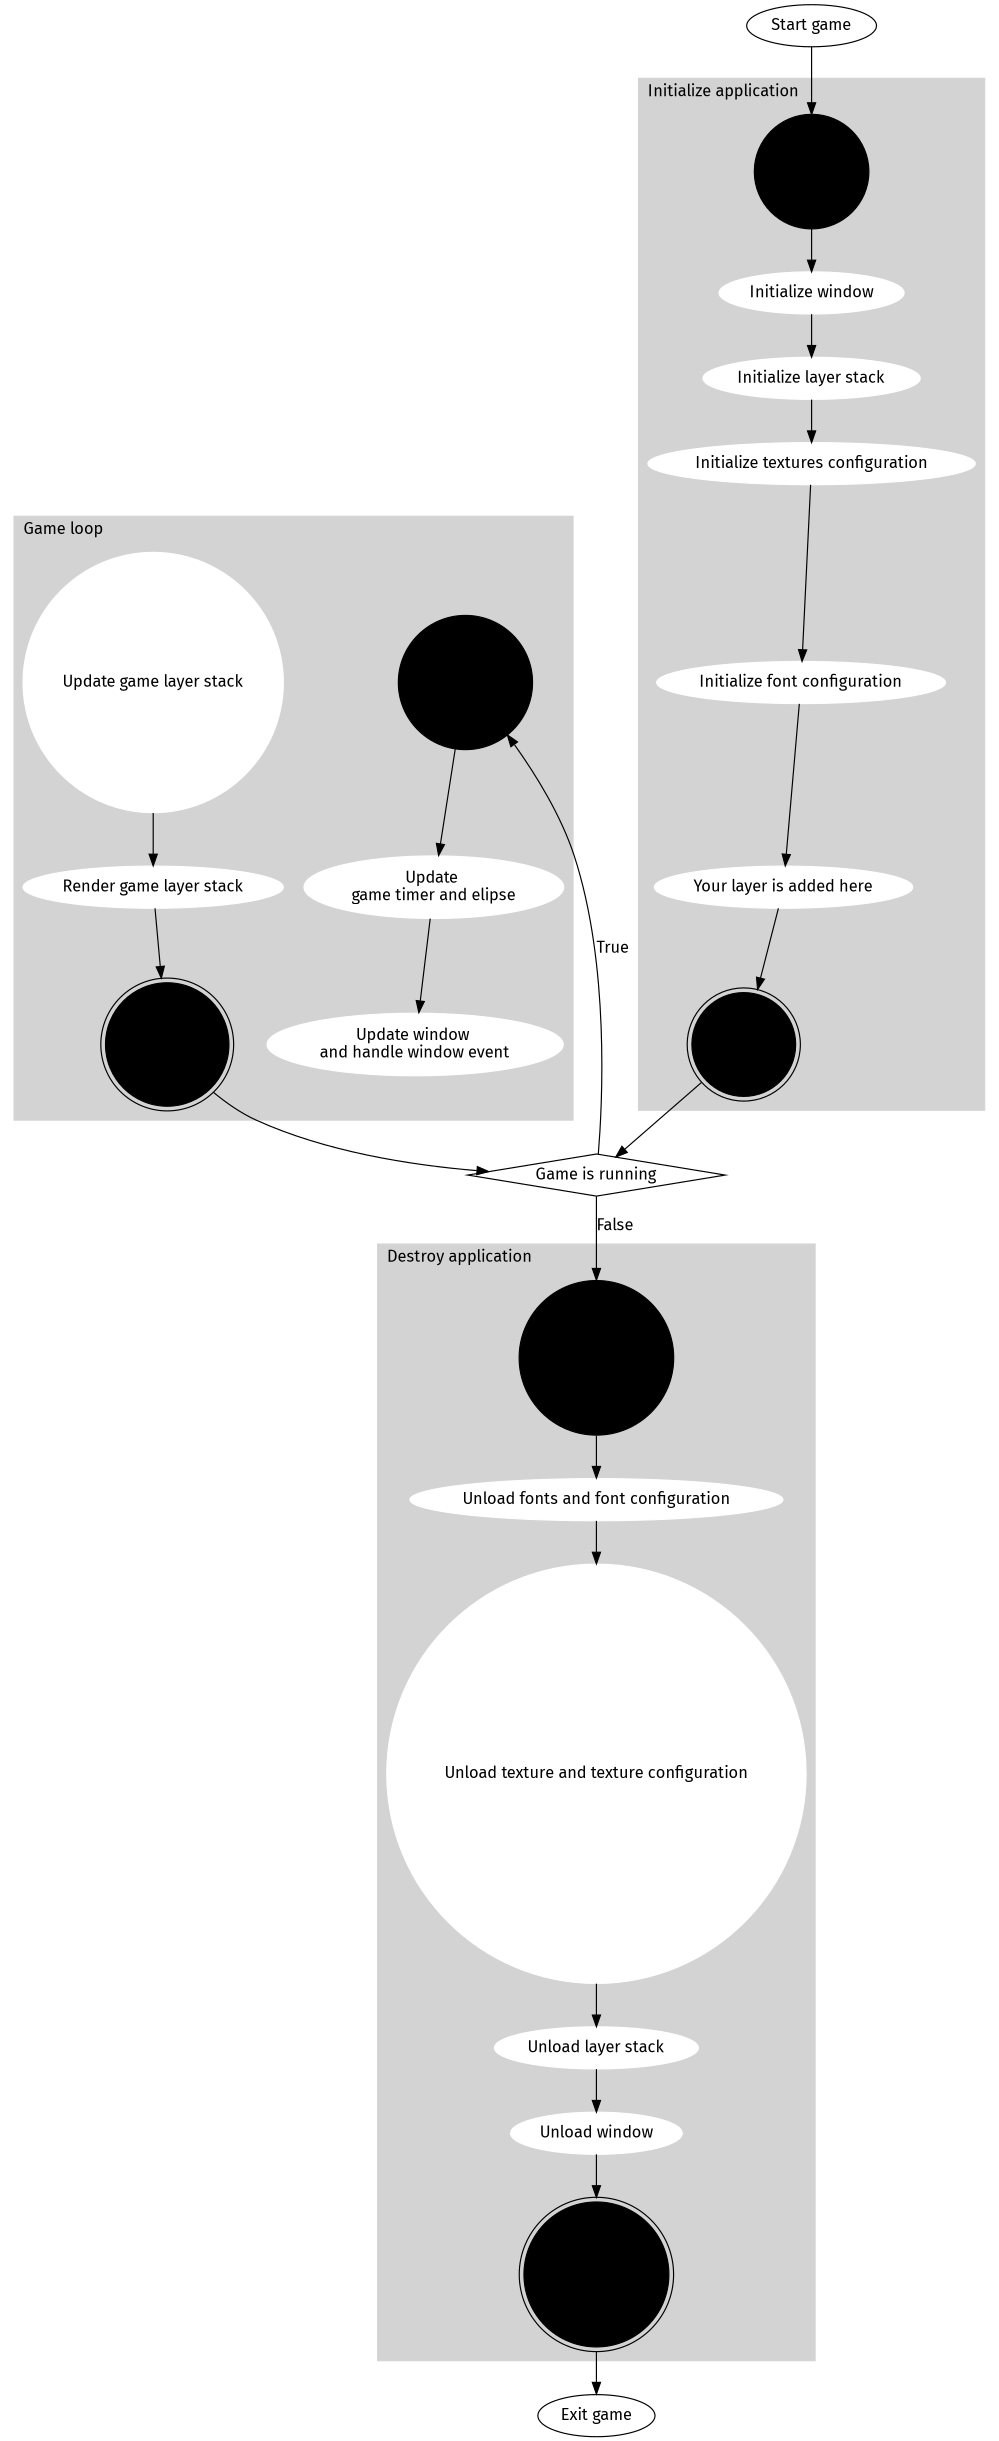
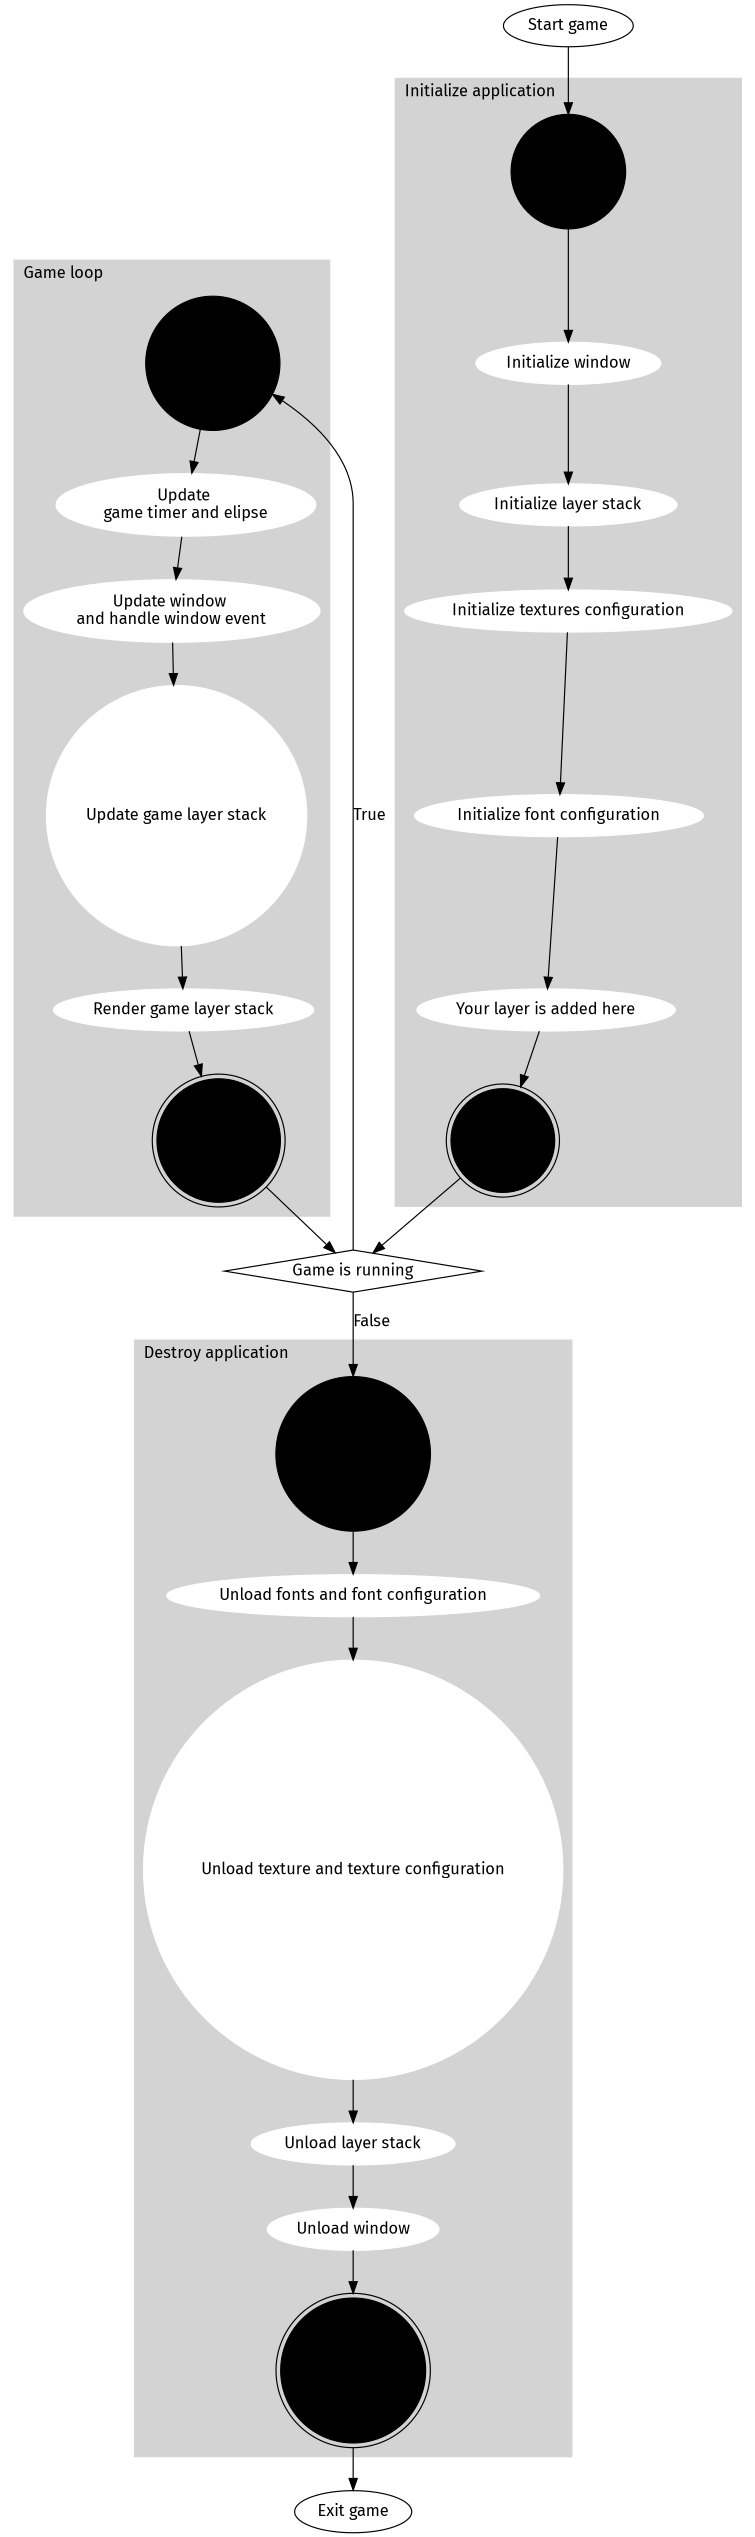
edge "Update window and handle window event" -> "Update game layer stack": added
